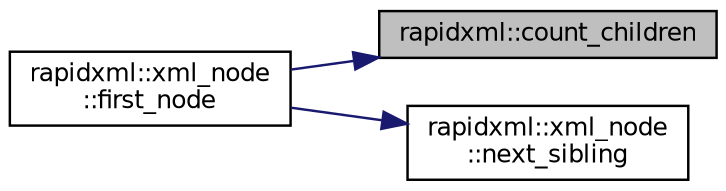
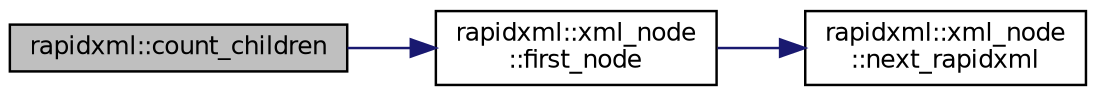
edge "rapidxml::xml_node ::first_node" -> "rapidxml::count_children": reversed
node "rapidxml::xml_node ::next_sibling": label "rapidxml::xml_node ::next_sibling" -> "rapidxml::xml_node ::next_rapidxml"
